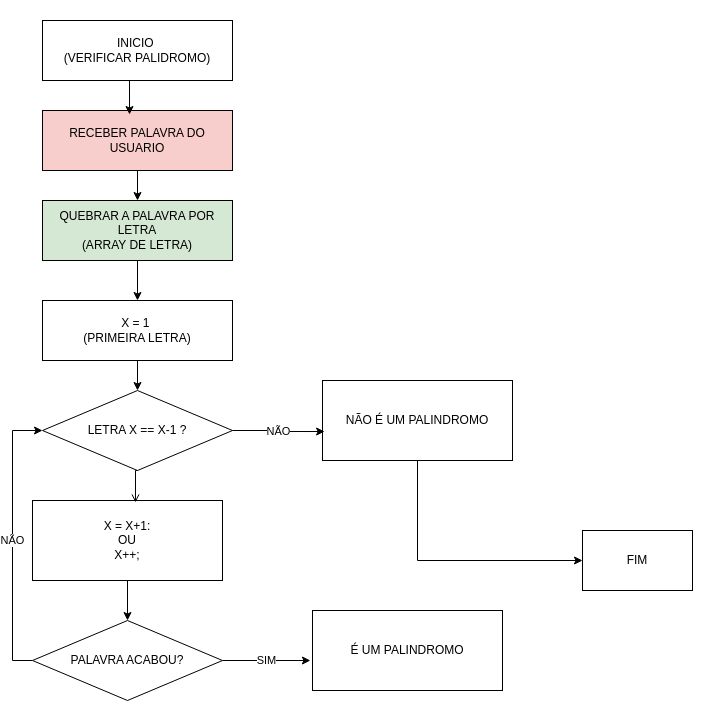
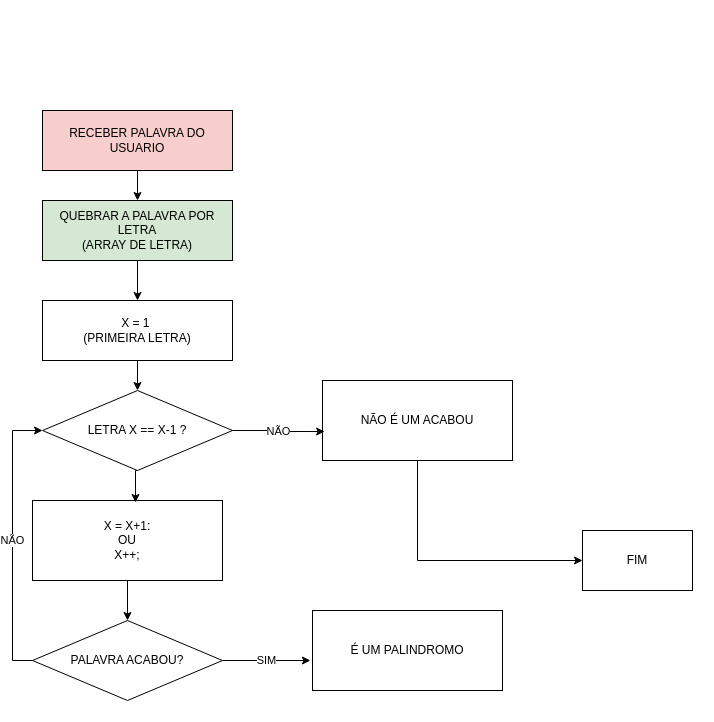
node "INICIO (VERIFICAR PALIDROMO)": removed
edge "INICIO (VERIFICAR PALIDROMO)" -> "RECEBER PALAVRA DO USUARIO": removed
node "NÃO É UM PALINDROMO": label "NÃO É UM PALINDROMO" -> "NÃO É UM ACABOU"
edge "LETRA X == X-1 ?" -> "X = X+1: OU X++;": arrowhead open -> classic
